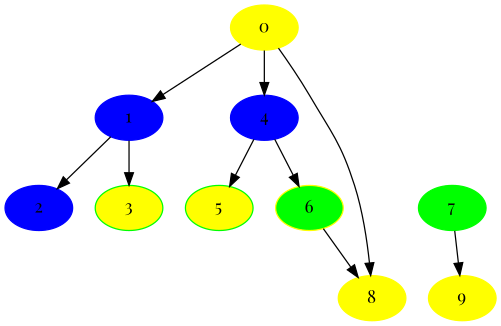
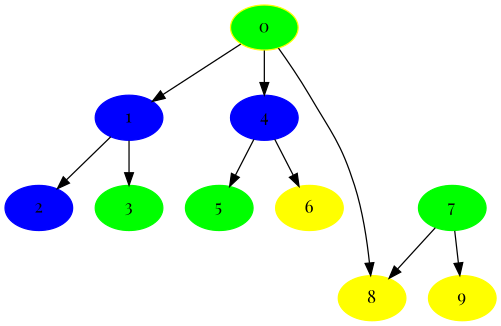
node "0": fillcolor yellow -> green
node "3": fillcolor yellow -> green
node "5": fillcolor yellow -> green
node "6": fillcolor green -> yellow
edge "6" -> "8": now "7" -> "8"
